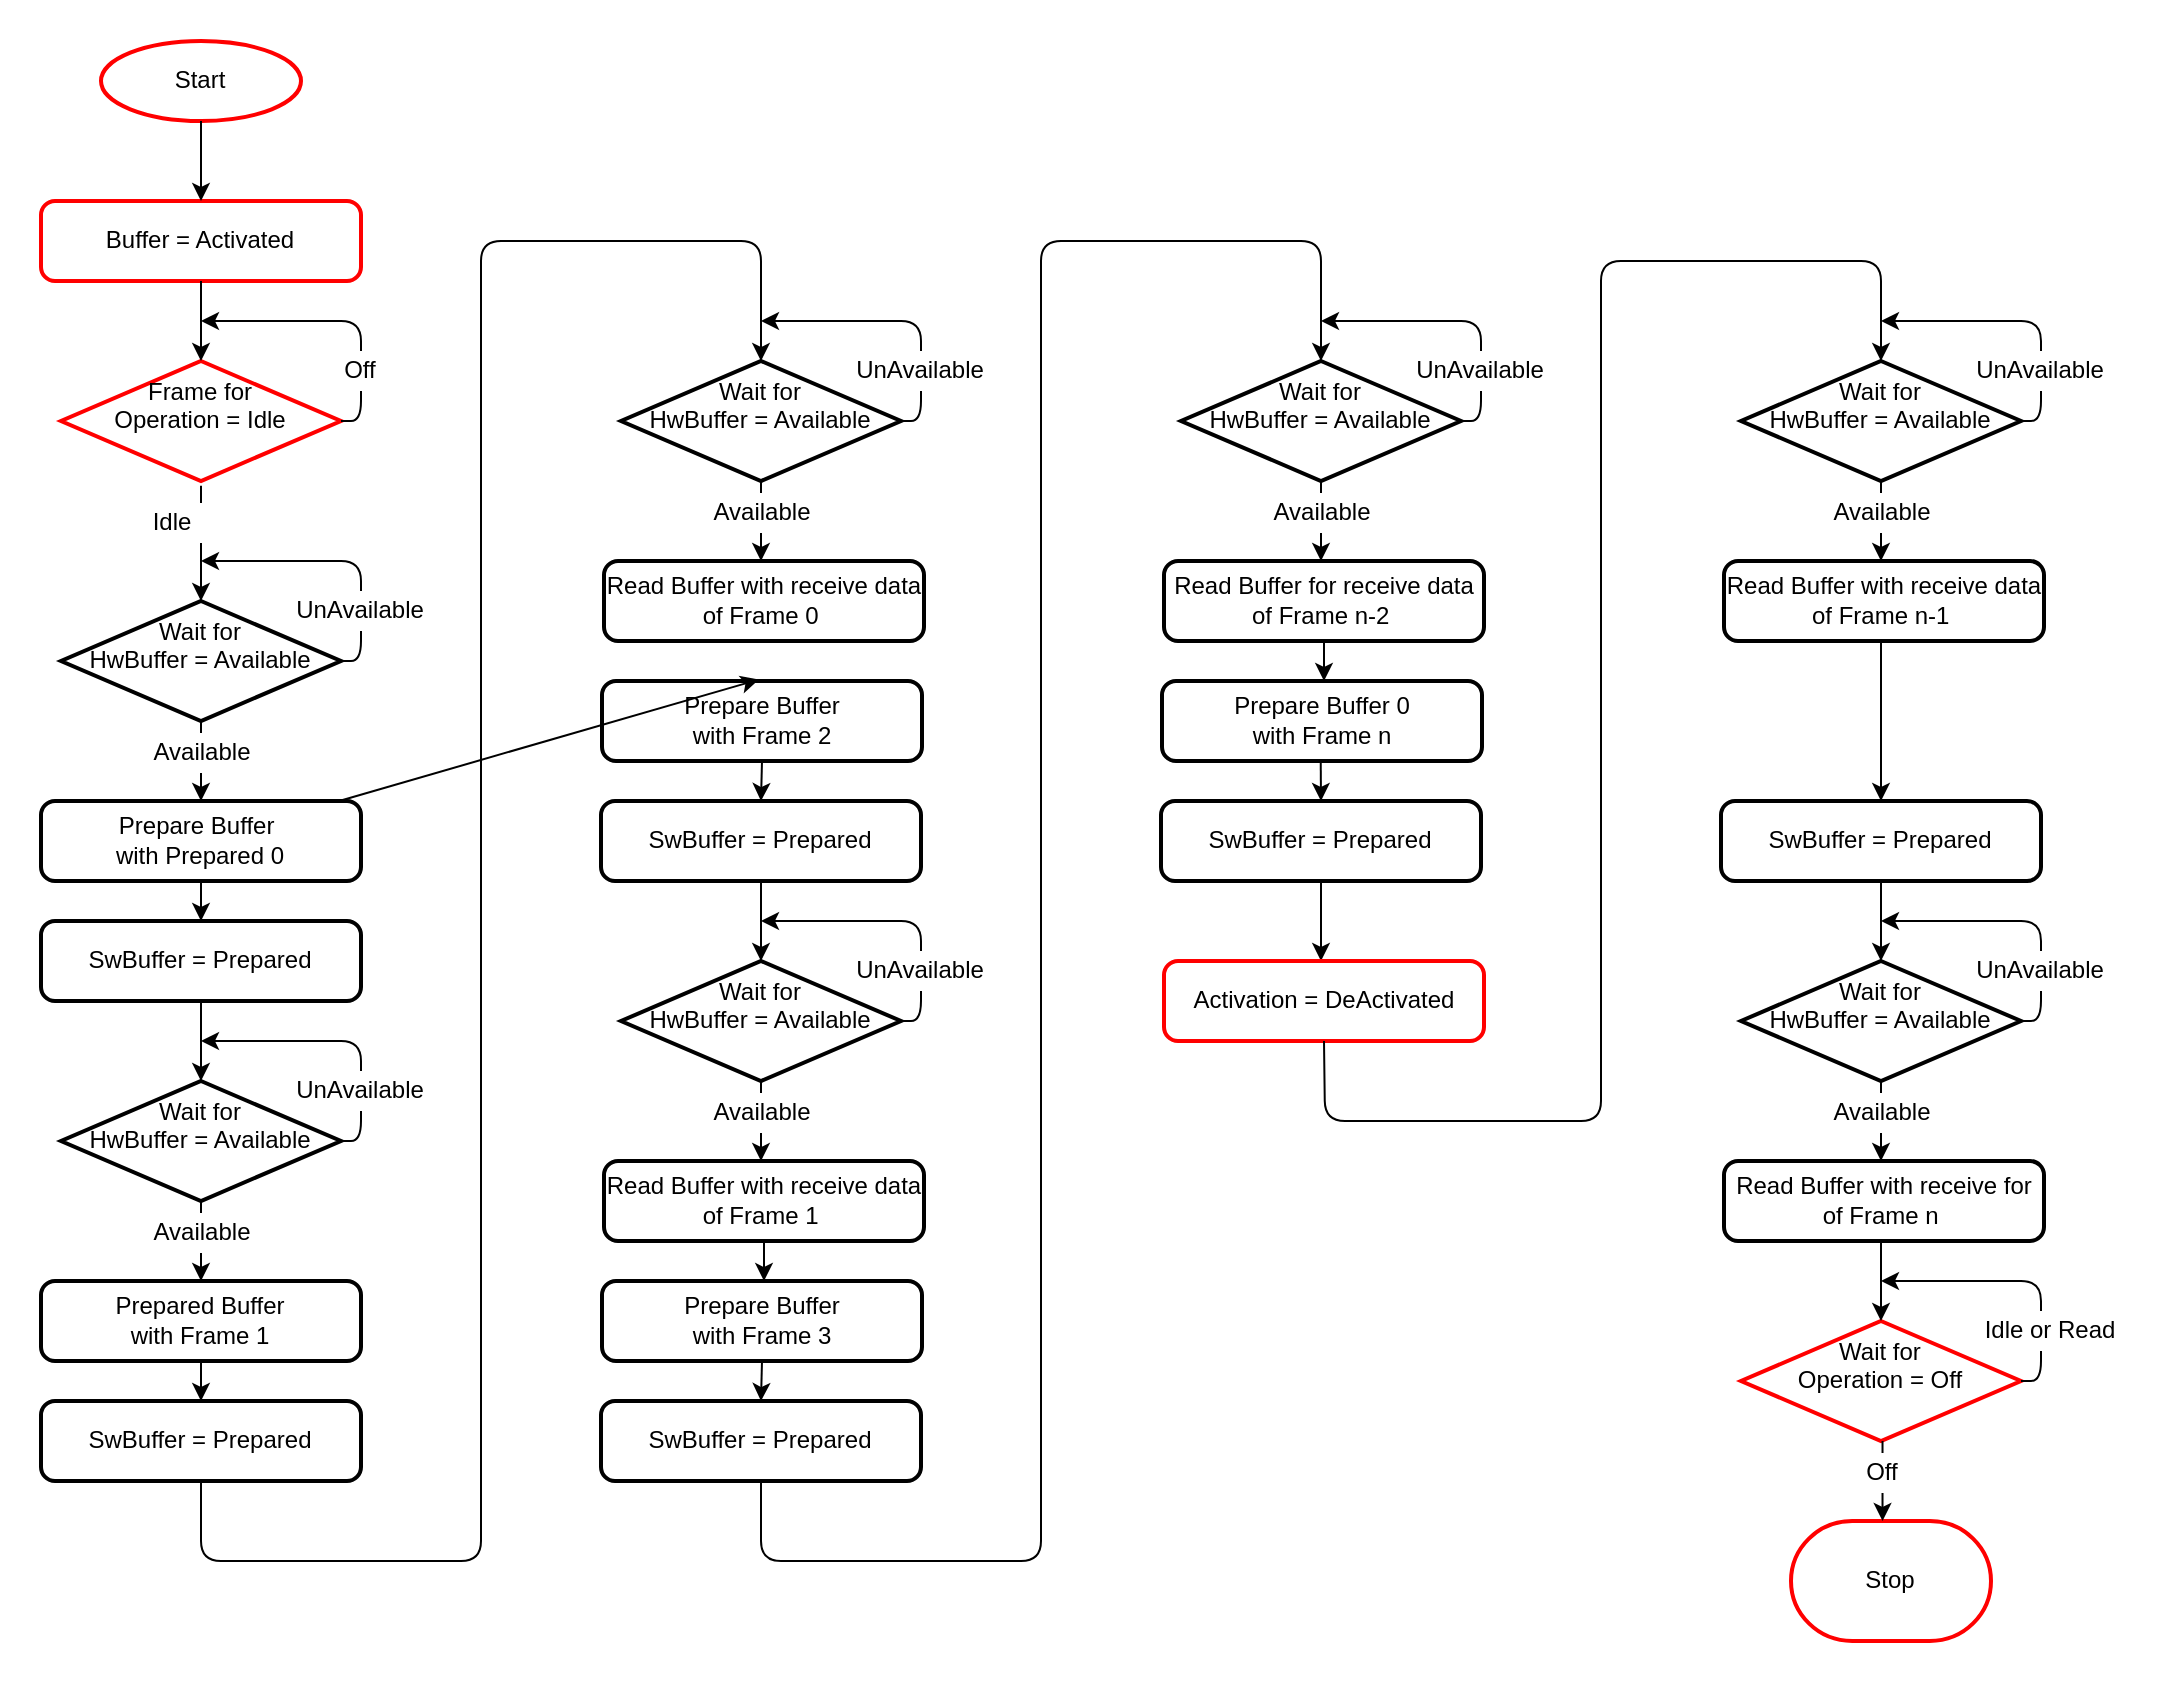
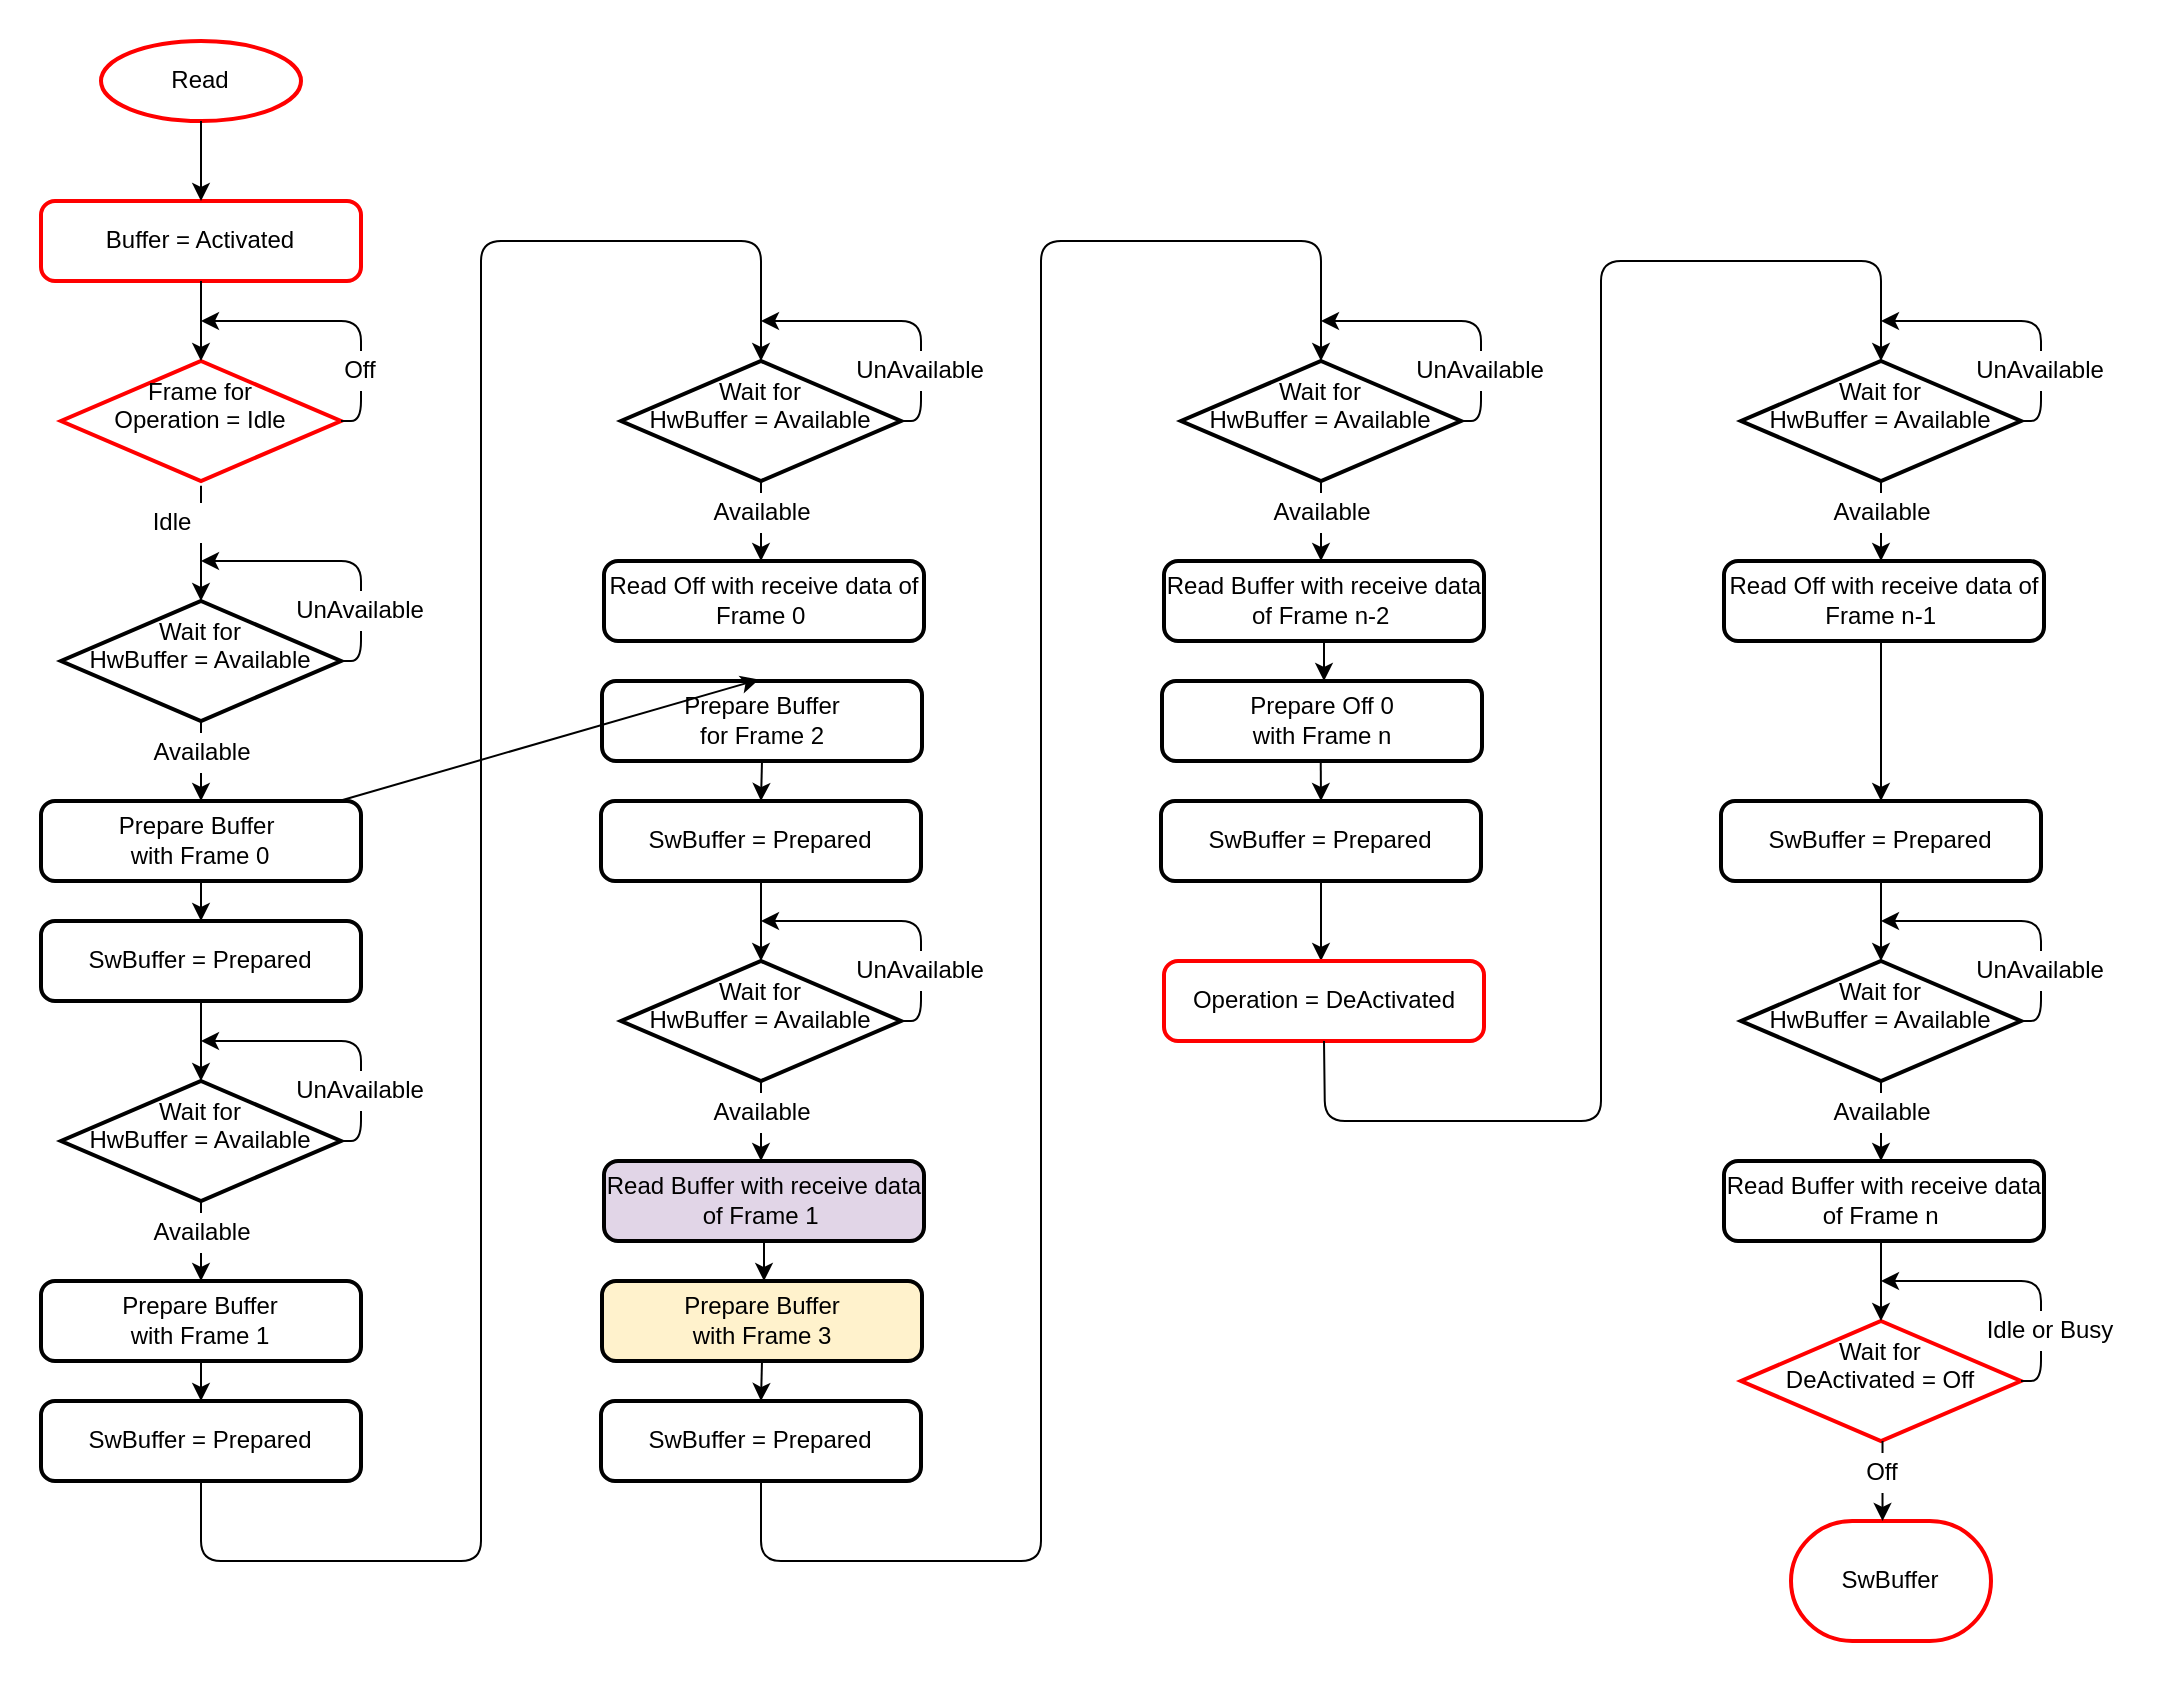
node "Start": label "Start" -> "Read"
node "Read Buffer with receive data of Frame 0": label "Read Buffer with receive data of Frame 0" -> "Read Off with receive data of Frame 0"
node "Read Buffer for receive data of Frame n-2": label "Read Buffer for receive data of Frame n-2" -> "Read Buffer with receive data of Frame n-2"
node "Read Buffer with receive data of Frame n-1": label "Read Buffer with receive data of Frame n-1" -> "Read Off with receive data of Frame n-1"
node "Prepare Buffer with Frame 2": label "Prepare Buffer with Frame 2" -> "Prepare Buffer for Frame 2"
node "Prepare Buffer 0 with Frame n": label "Prepare Buffer 0 with Frame n" -> "Prepare Off 0 with Frame n"
node "Prepare Buffer with Prepared 0": label "Prepare Buffer with Prepared 0" -> "Prepare Buffer with Frame 0"
node "Activation = DeActivated": label "Activation = DeActivated" -> "Operation = DeActivated"
node "Read Buffer with receive data of Frame 1": fillcolor #ffffff -> #e1d5e7
node "Read Buffer with receive for of Frame n": label "Read Buffer with receive for of Frame n" -> "Read Buffer with receive data of Frame n"
node "Prepared Buffer with Frame 1": label "Prepared Buffer with Frame 1" -> "Prepare Buffer with Frame 1"
node "Prepare Buffer with Frame 3": fillcolor #ffffff -> #fff2cc
node "Idle or Read": label "Idle or Read" -> "Idle or Busy"
node "Wait for Operation = Off": label "Wait for Operation = Off" -> "Wait for DeActivated = Off"
node "Stop": label "Stop" -> "SwBuffer"
